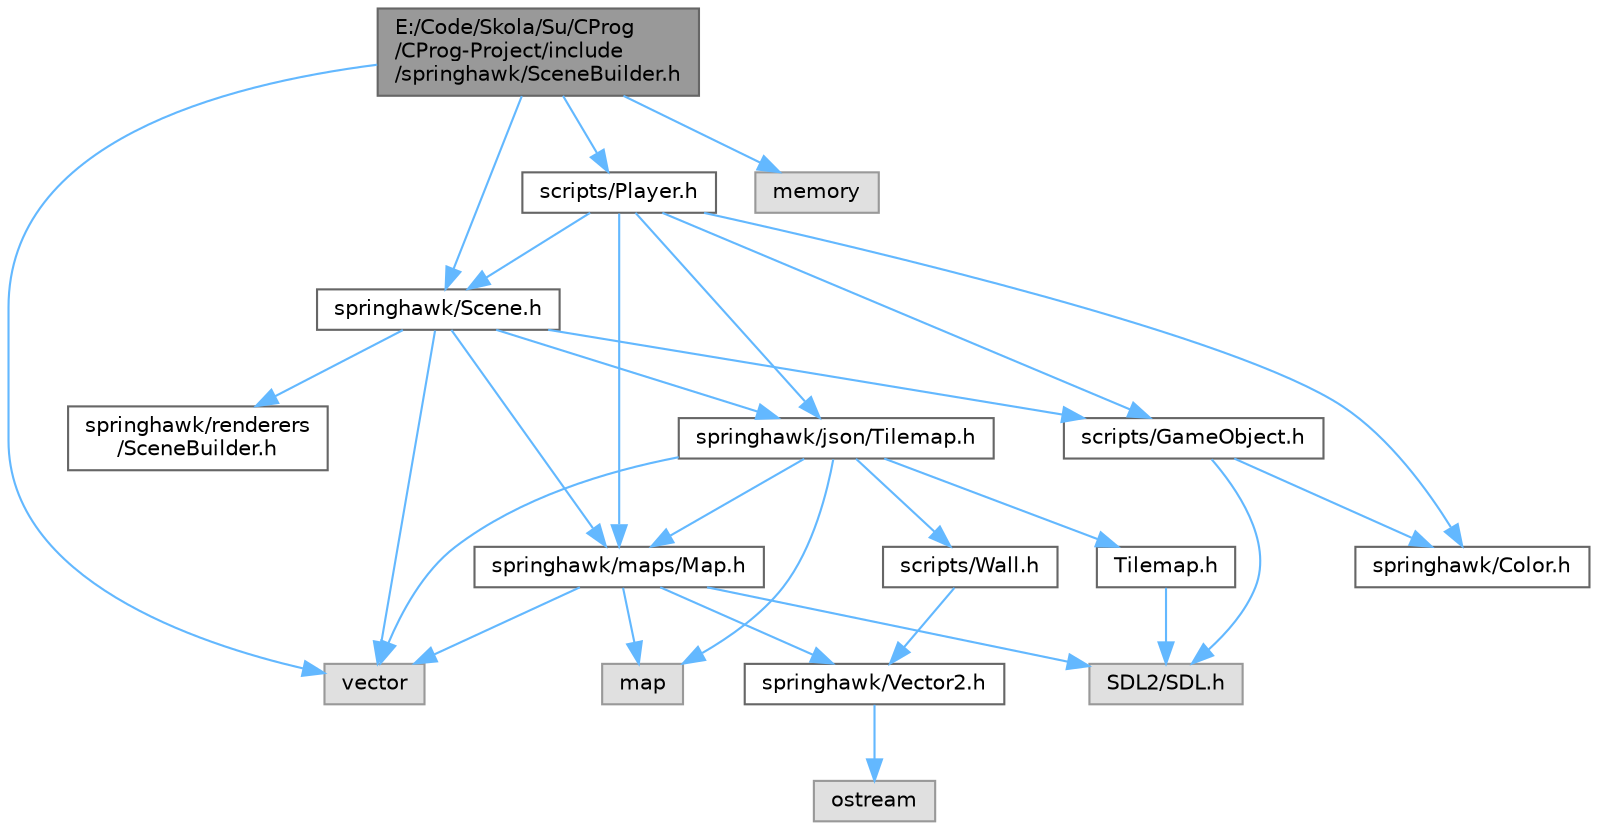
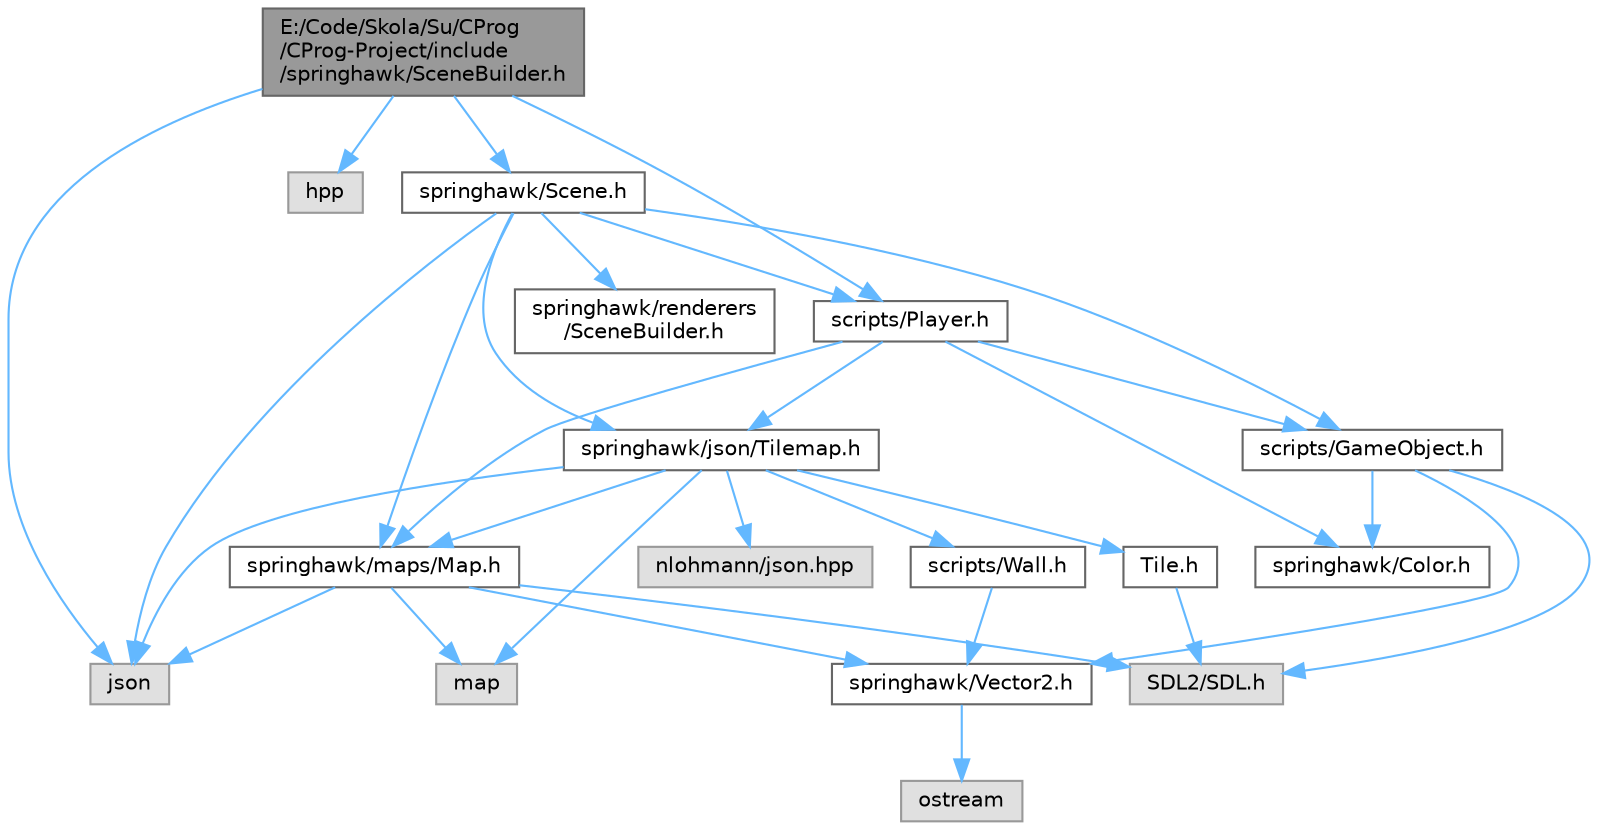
node "memory": label "memory" -> "hpp"
edge "scripts/Player.h" -> "springhawk/Scene.h": reversed
node "nlohmann/json.hpp": added
node "Tilemap.h": label "Tilemap.h" -> "Tile.h"
edge "scripts/GameObject.h" -> "springhawk/Vector2.h": added
node "vector": label "vector" -> "json"
